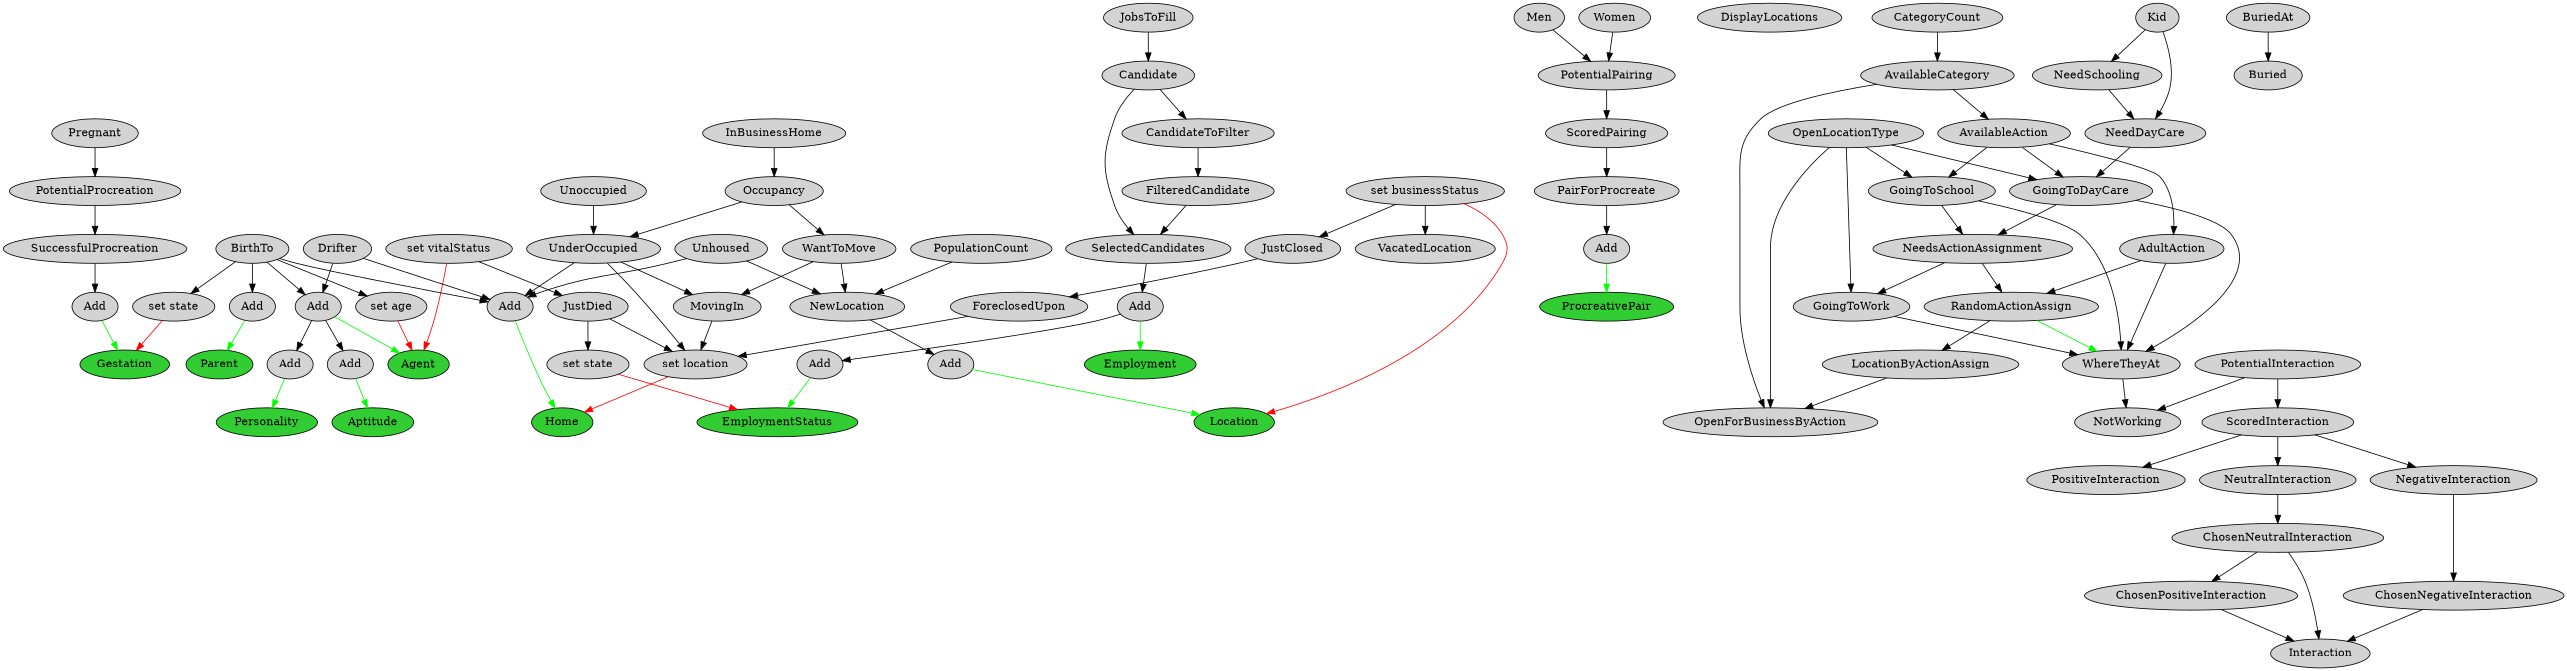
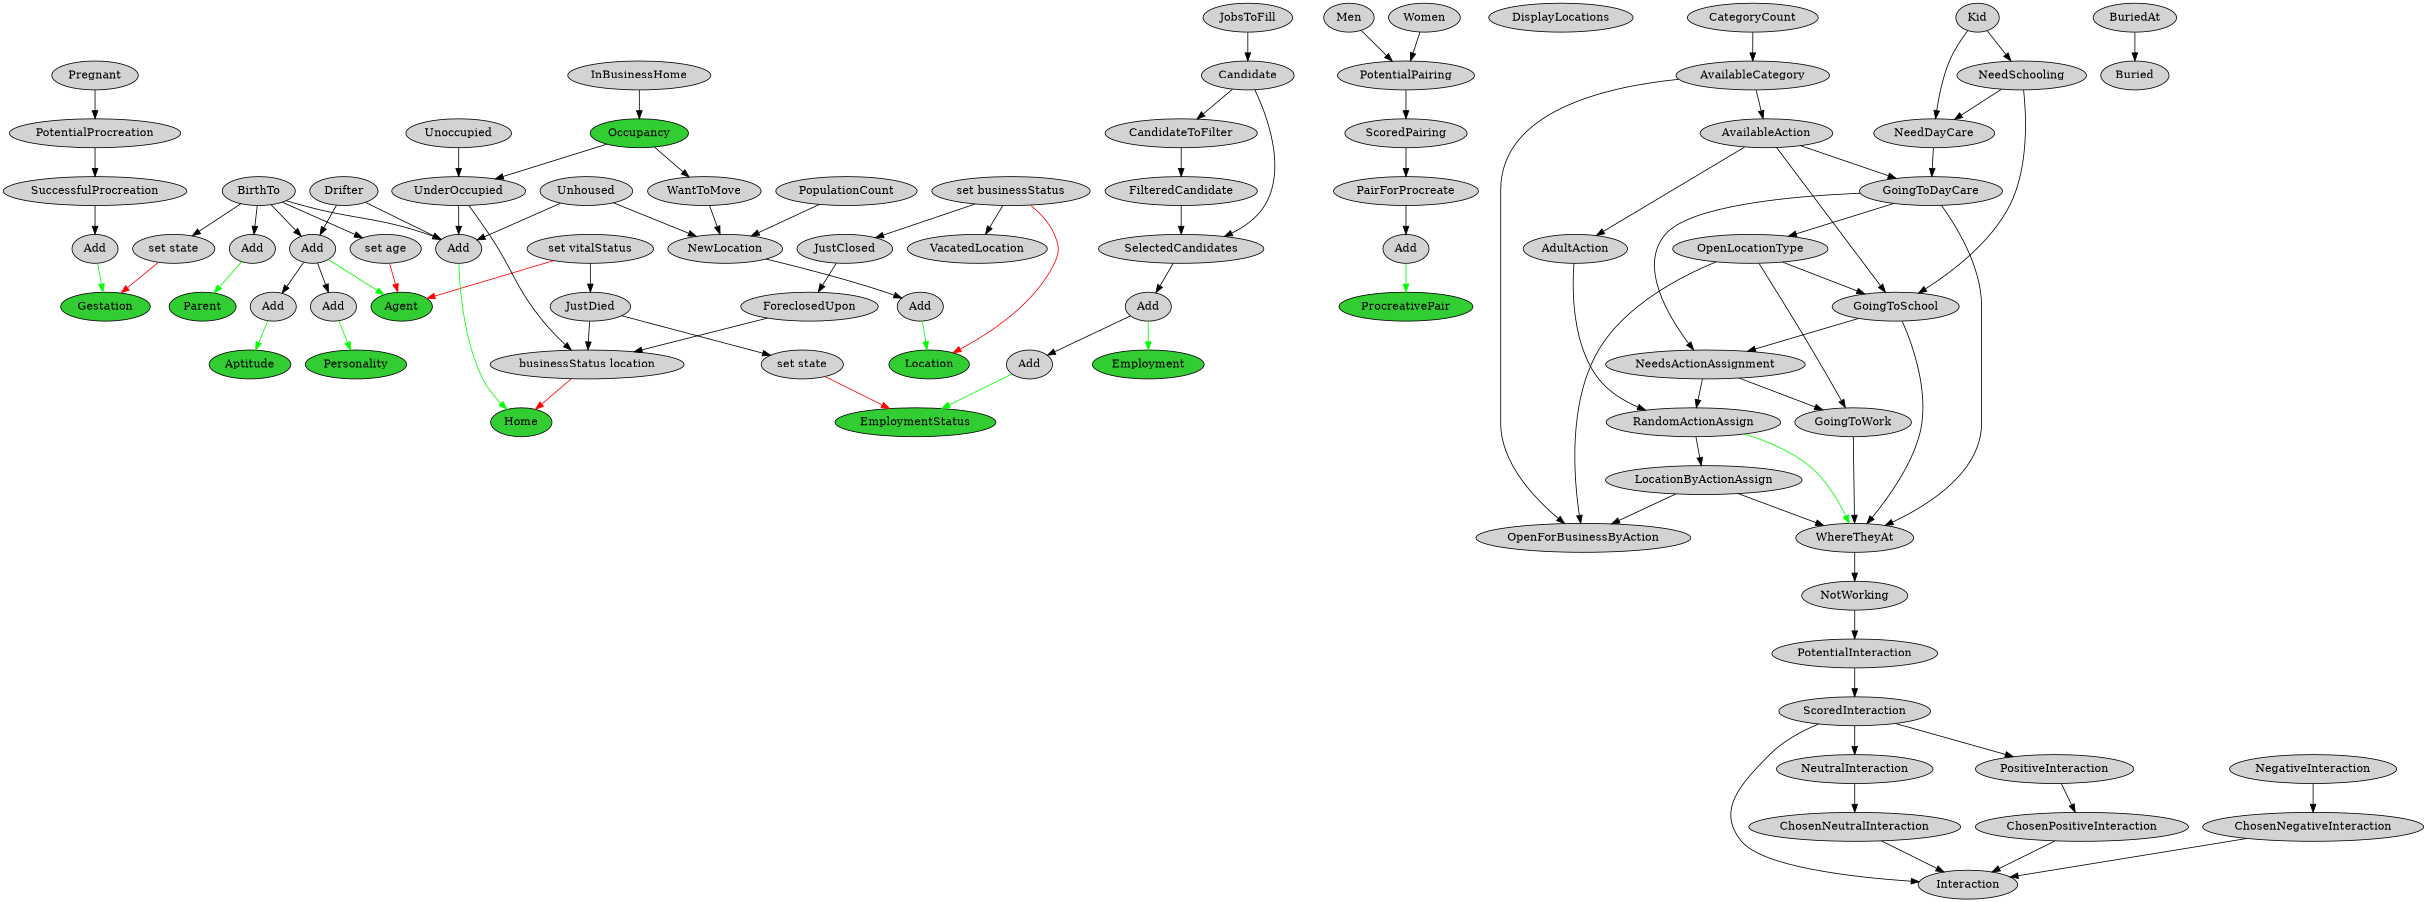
edge "OpenLocationType" -> "GoingToDayCare": reversed
node "Occupancy": fillcolor lightgrey -> limegreen
edge "NeedSchooling" -> "GoingToSchool": added
edge "AdultAction" -> "WhereTheyAt": now "LocationByActionAssign" -> "WhereTheyAt"
node "MovingIn": removed
node "set location": label "set location" -> "businessStatus location"
edge "PotentialInteraction" -> "NotWorking": reversed
edge "ScoredInteraction" -> "NegativeInteraction": now "ScoredInteraction" -> "Interaction"
edge "ChosenNeutralInteraction" -> "ChosenPositiveInteraction": now "PositiveInteraction" -> "ChosenPositiveInteraction"
